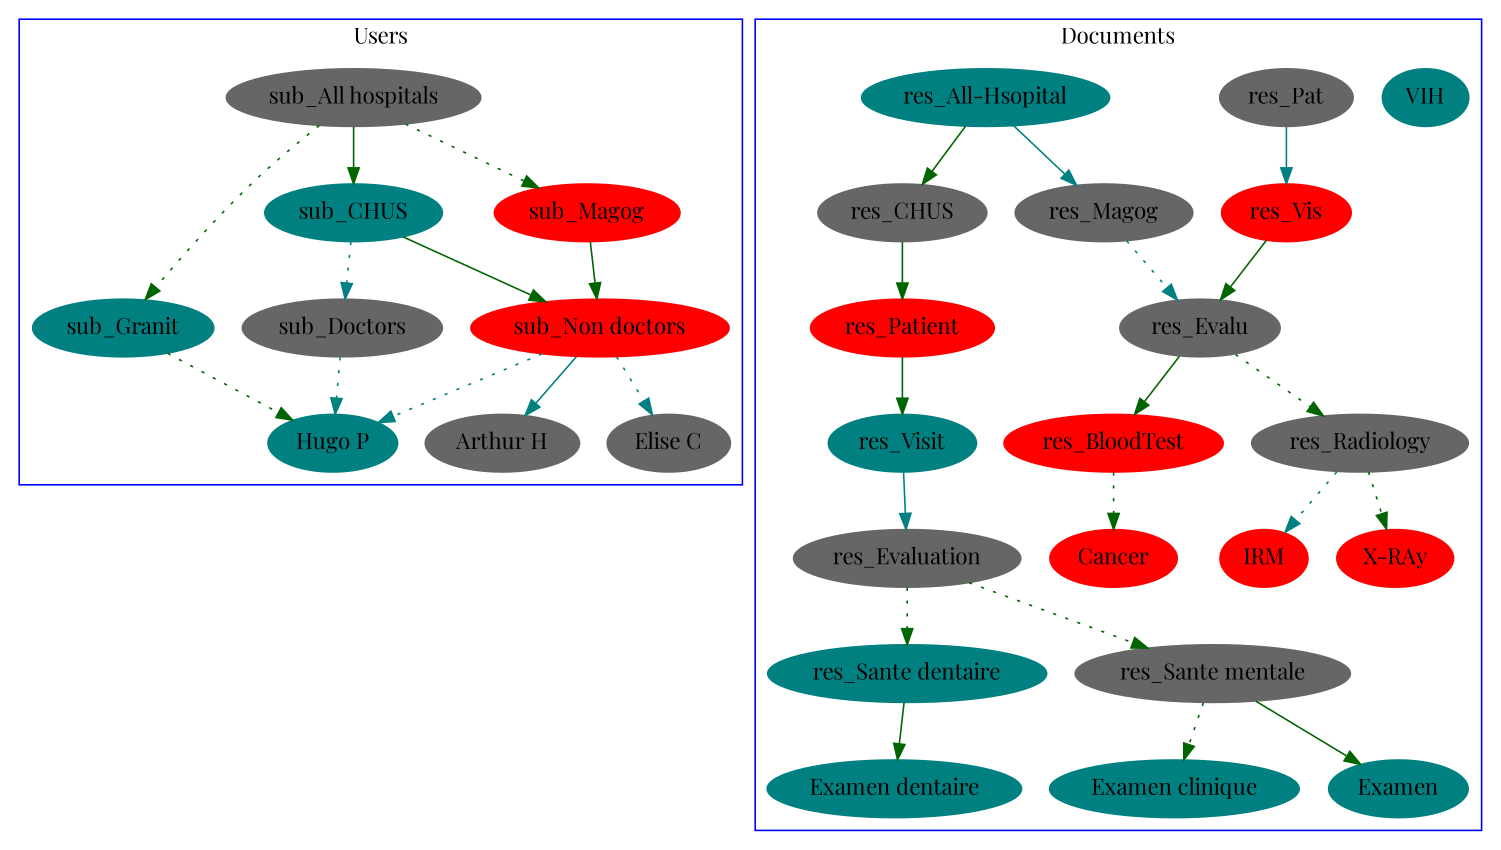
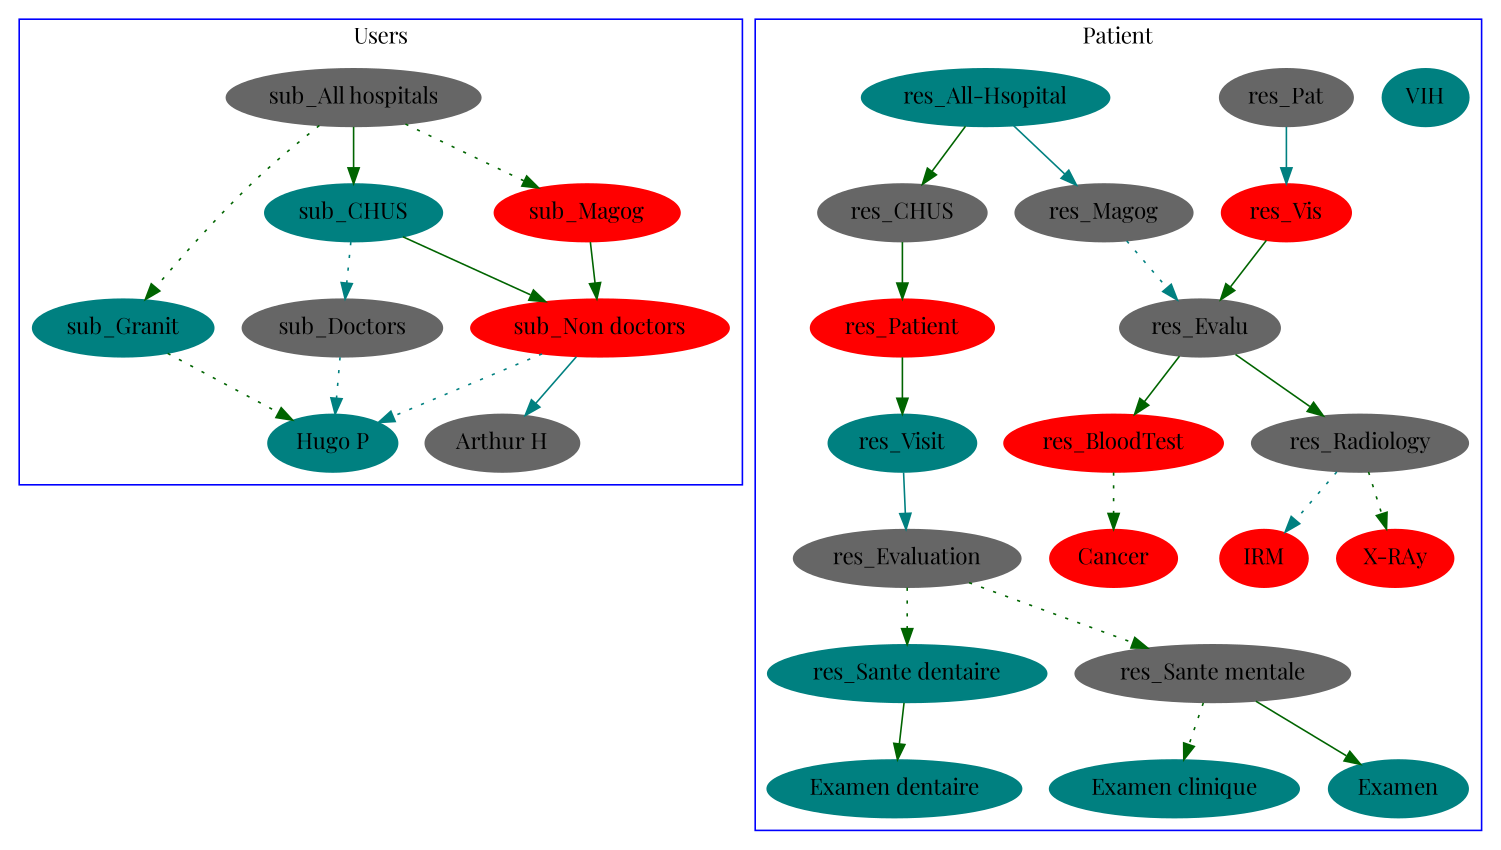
cluster "Documents": label "Documents" -> "Patient"
edge "res_Evalu" -> "res_Radiology": style dotted -> solid
node "Elise C": removed
